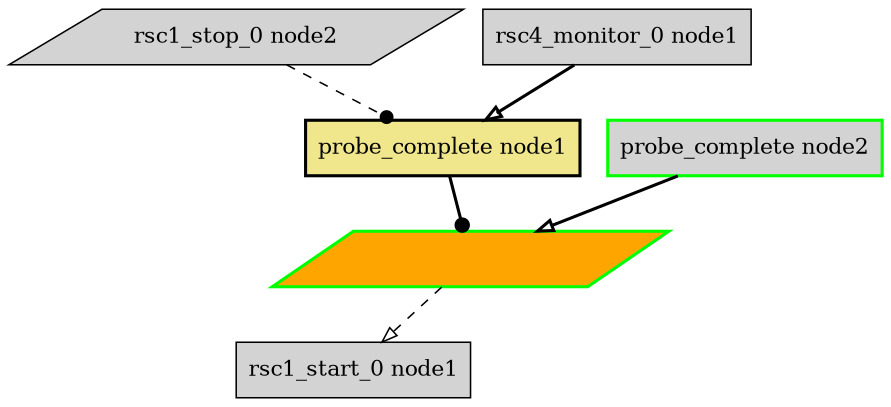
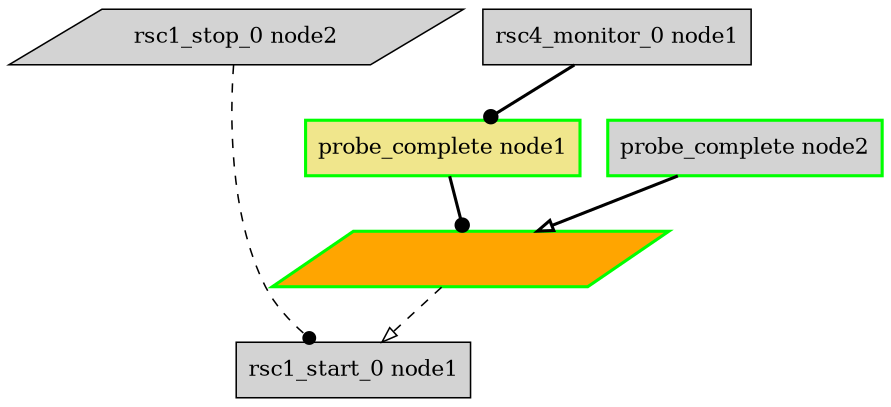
edge "rsc4_monitor_0 node1" -> "probe_complete node1": arrowhead onormal -> dot
edge "rsc1_stop_0 node2" -> "probe_complete node1": now "rsc1_stop_0 node2" -> "rsc1_start_0 node1"
node "probe_complete node1": color black -> green
